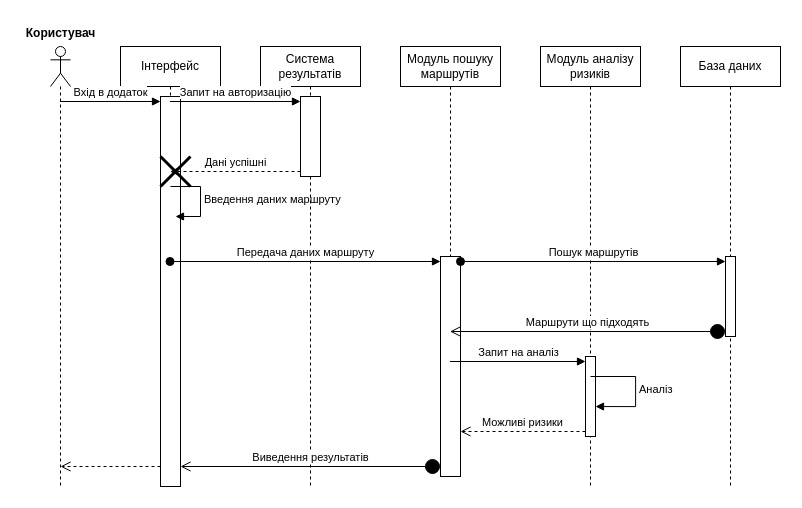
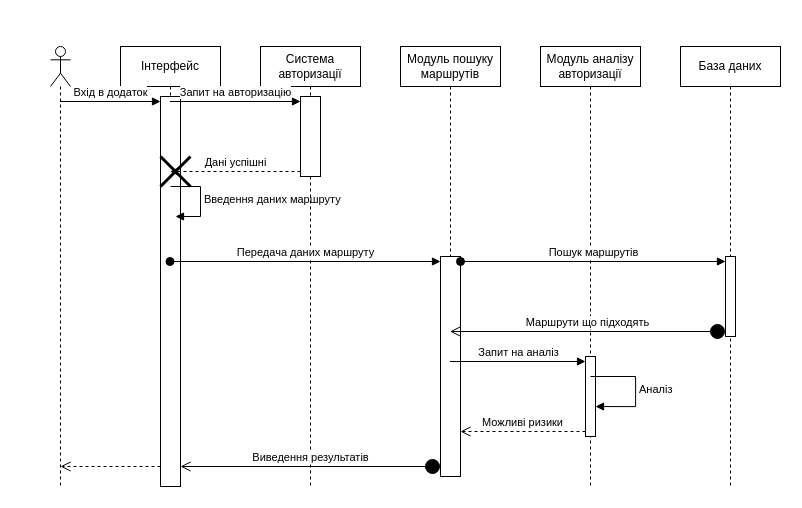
node "Користувач": removed
node "Система результатів": label "Система результатів" -> "Система авторизації"
node "Модуль аналізу ризиків": label "Модуль аналізу ризиків" -> "Модуль аналізу авторизації"
